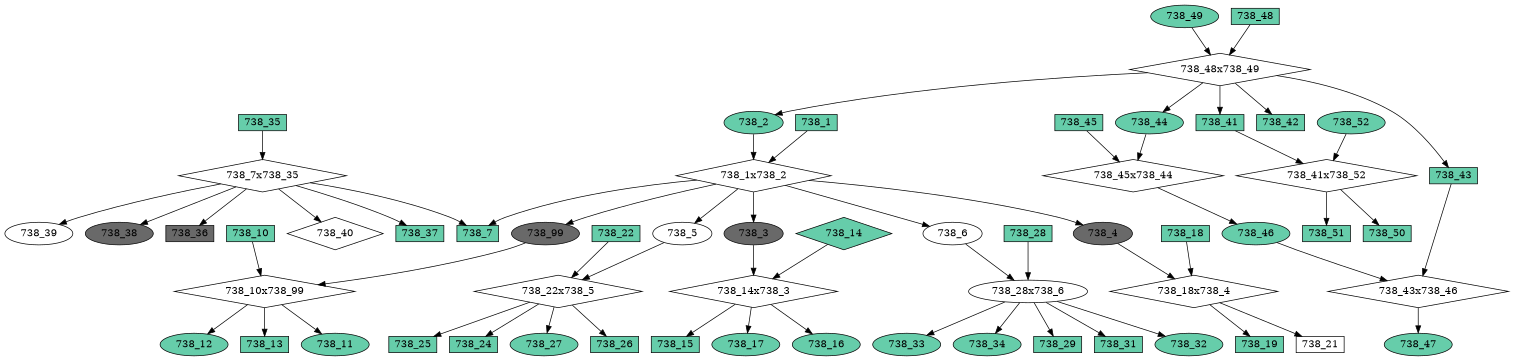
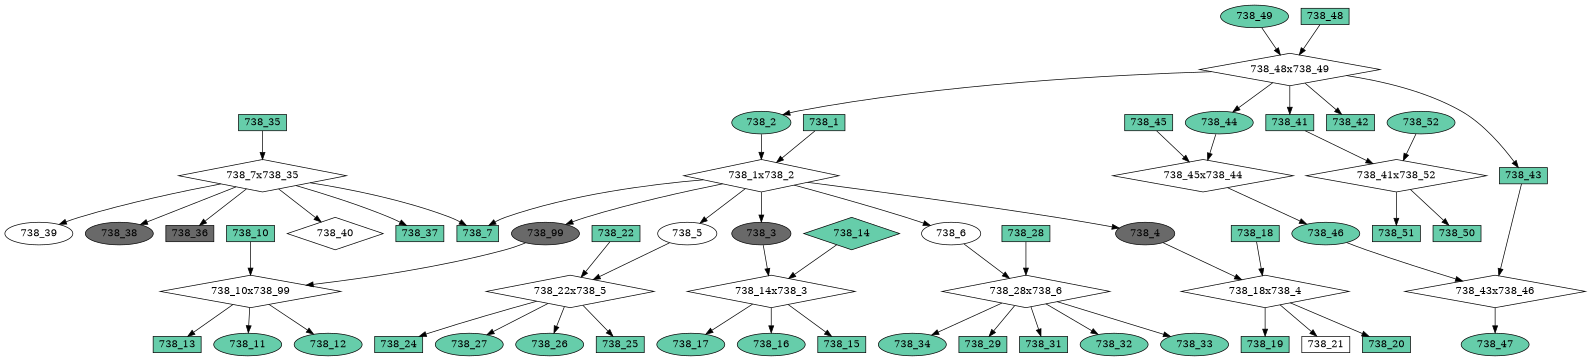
node "738_28x738_6": shape ellipse -> diamond
node "738_26": shape box -> ellipse
node "738_20": added
